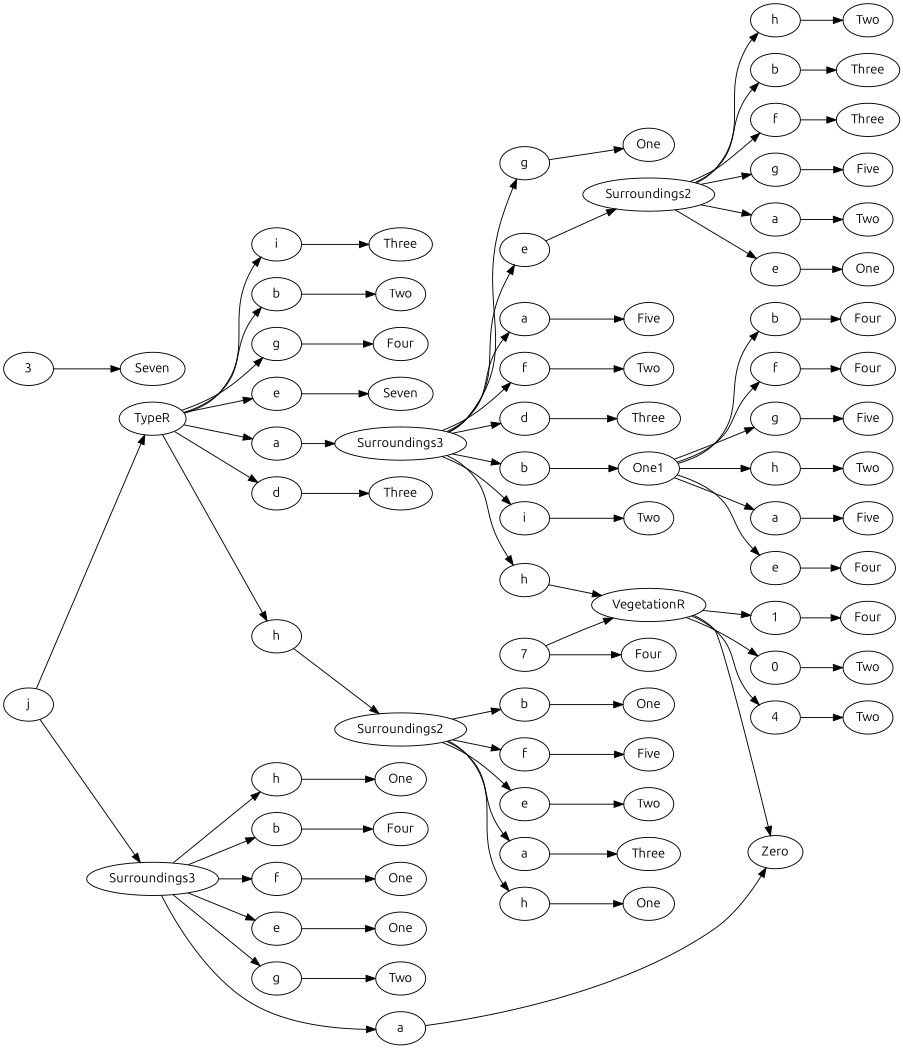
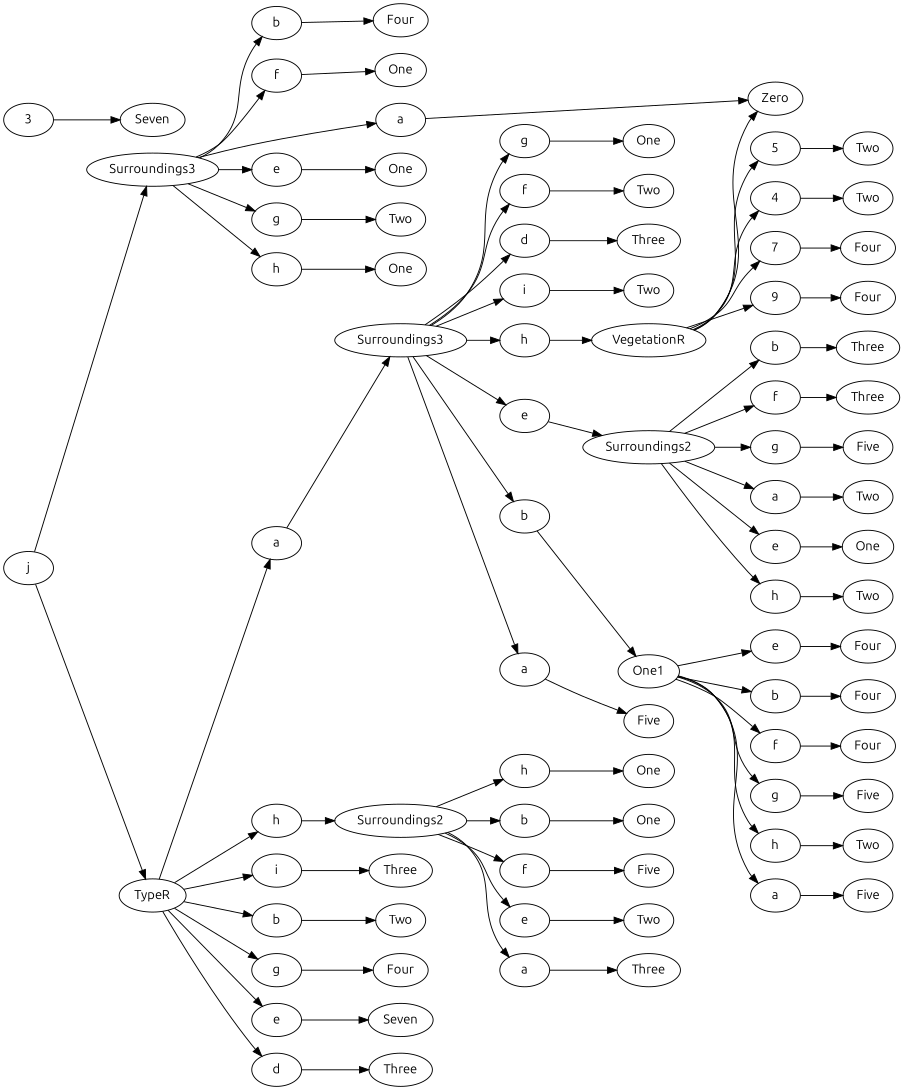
node "1": label "1" -> "9"
edge "7" -> "VegetationR": reversed
node "0": label "0" -> "5"
